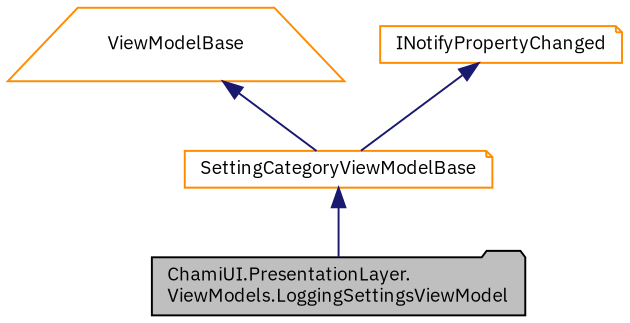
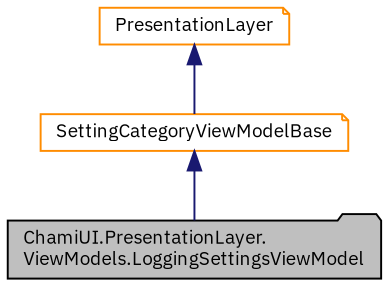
node "ViewModelBase": removed
node "INotifyPropertyChanged": label "INotifyPropertyChanged" -> "PresentationLayer"
